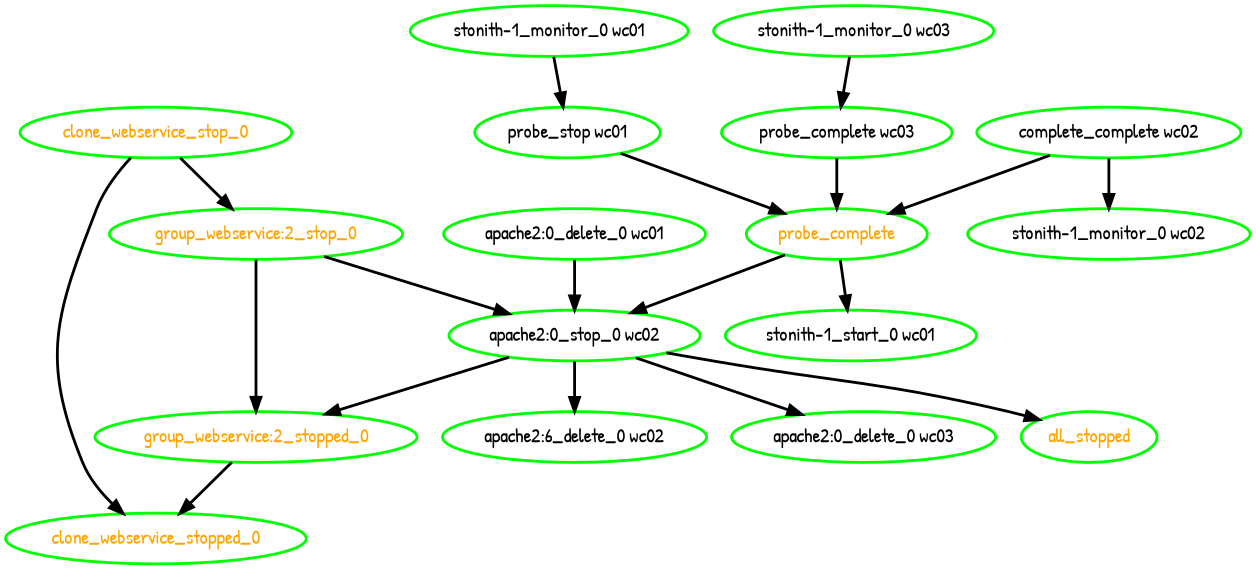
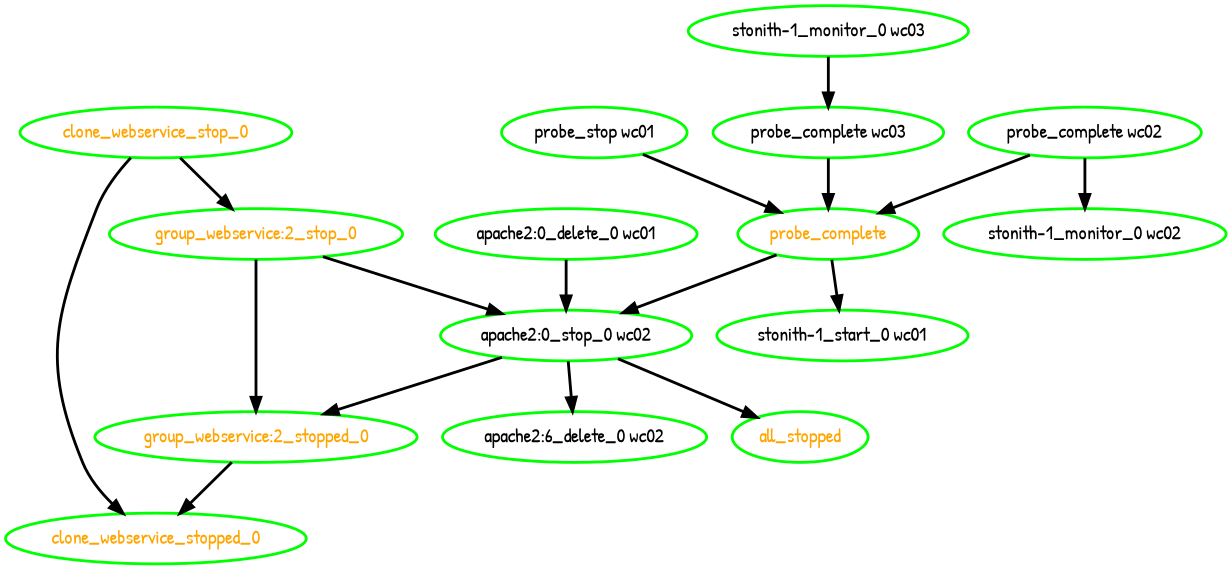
node "stonith-1_monitor_0 wc01": removed
node "complete_complete wc02": label "complete_complete wc02" -> "probe_complete wc02"
node "apache2:0_delete_0 wc03": removed
